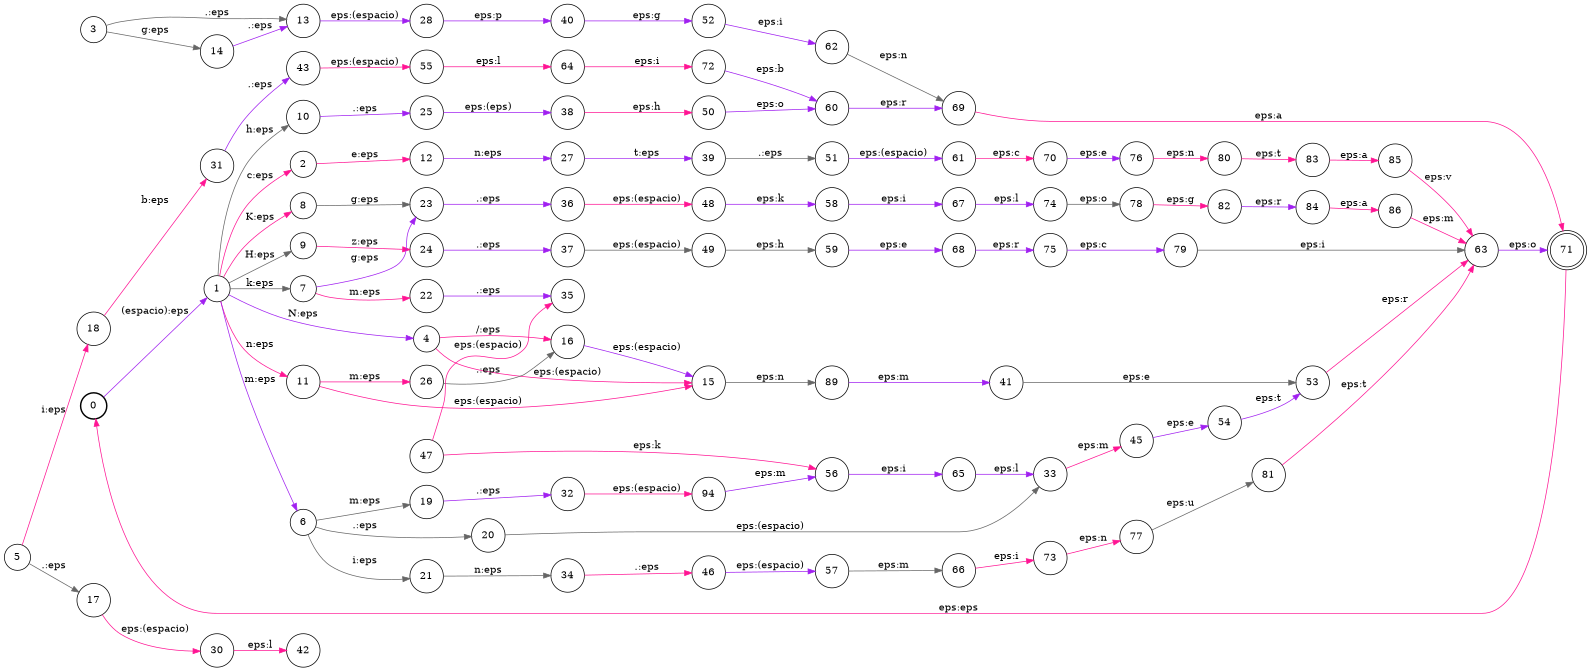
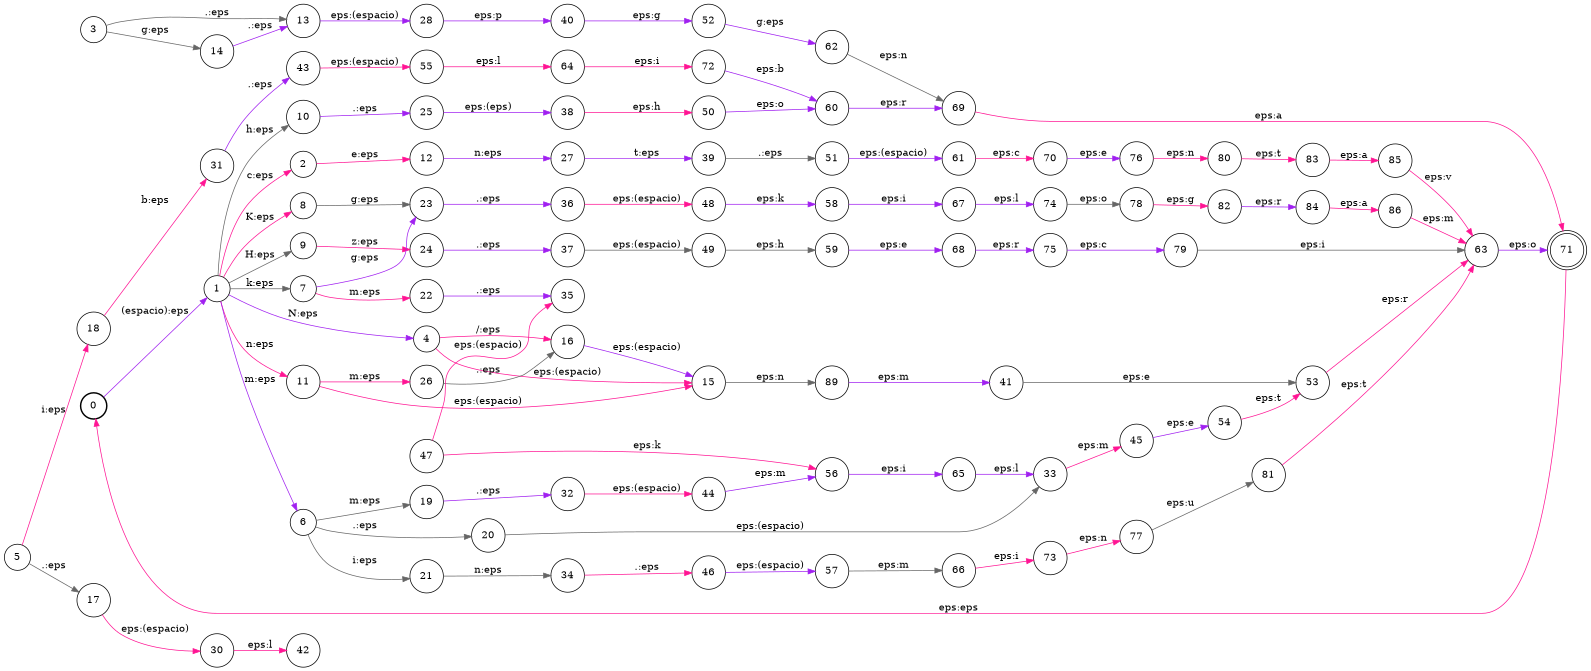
edge "52" -> "62": label "eps:i" -> "g:eps"
edge "54" -> "53": color purple -> deeppink
node "94": label "94" -> "44"
